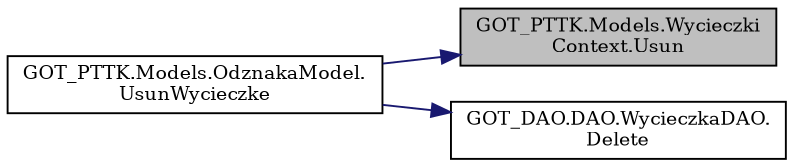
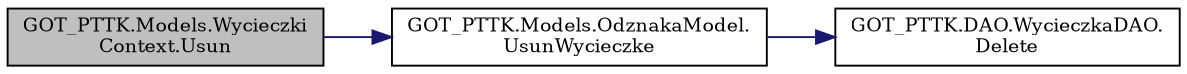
edge "GOT_PTTK.Models.OdznakaModel. UsunWycieczke" -> "GOT_PTTK.Models.Wycieczki Context.Usun": reversed
node "GOT_DAO.DAO.WycieczkaDAO. Delete": label "GOT_DAO.DAO.WycieczkaDAO. Delete" -> "GOT_PTTK.DAO.WycieczkaDAO. Delete"
